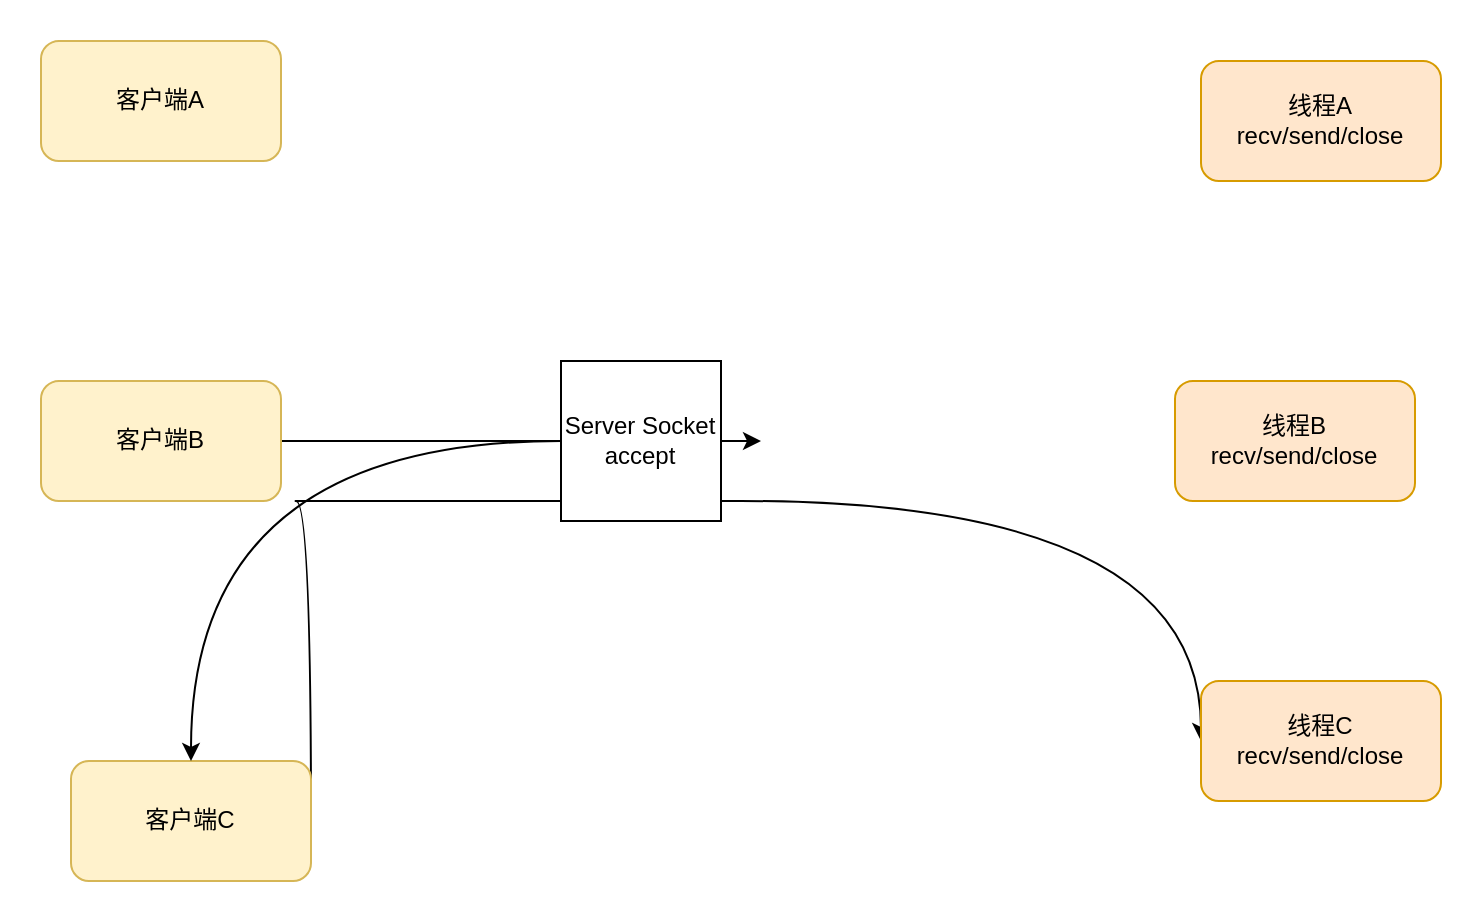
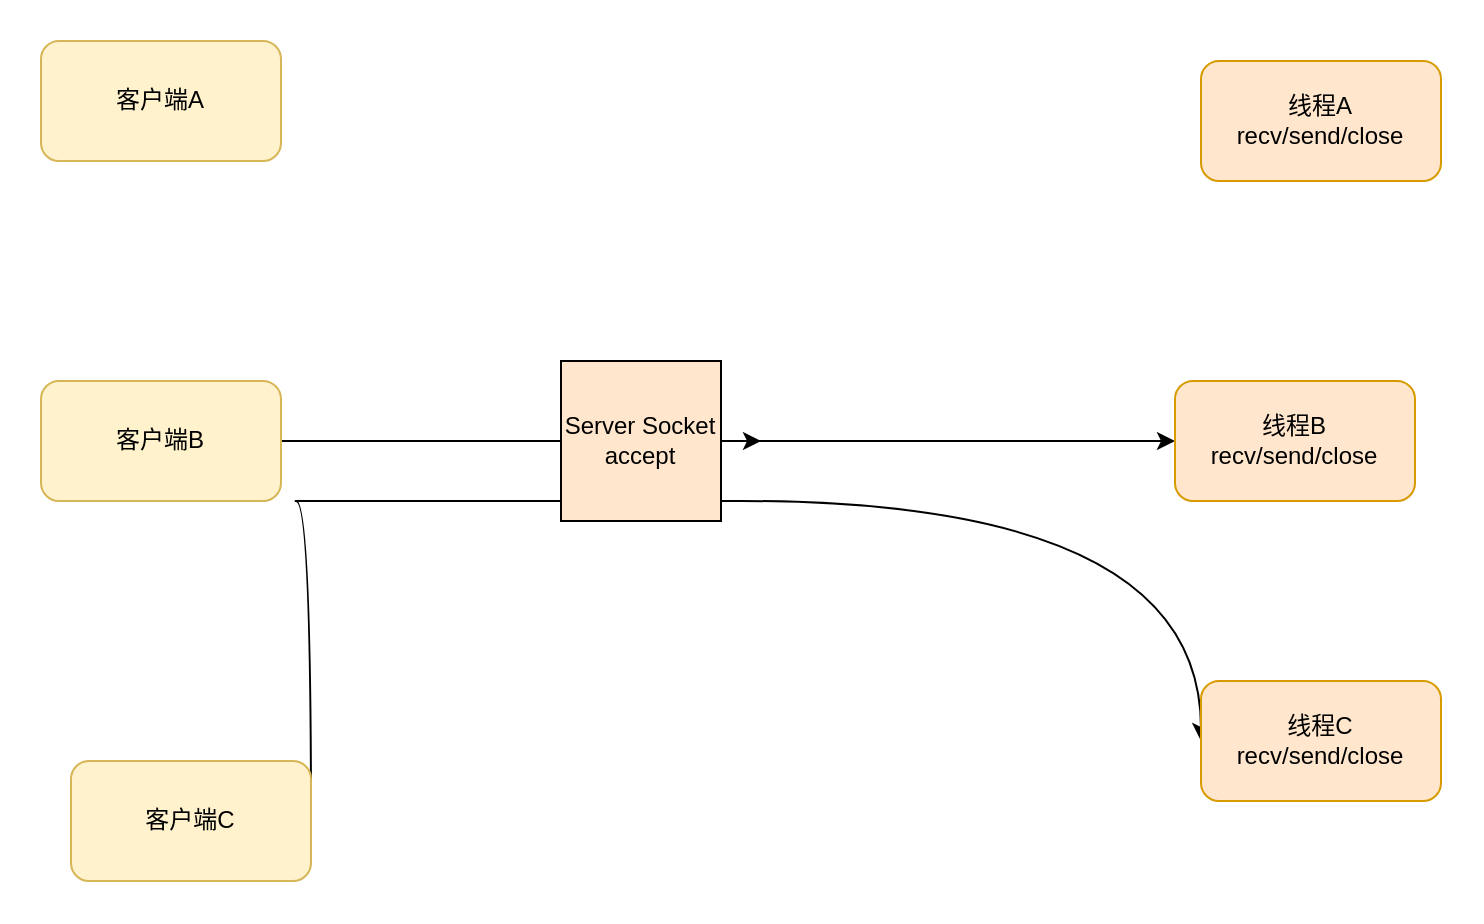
node "Server Socket accept": fillcolor #ffffff -> #ffe6cc
edge "Server Socket accept" -> "客户端C": now "Server Socket accept" -> "线程B recv/send/close"
